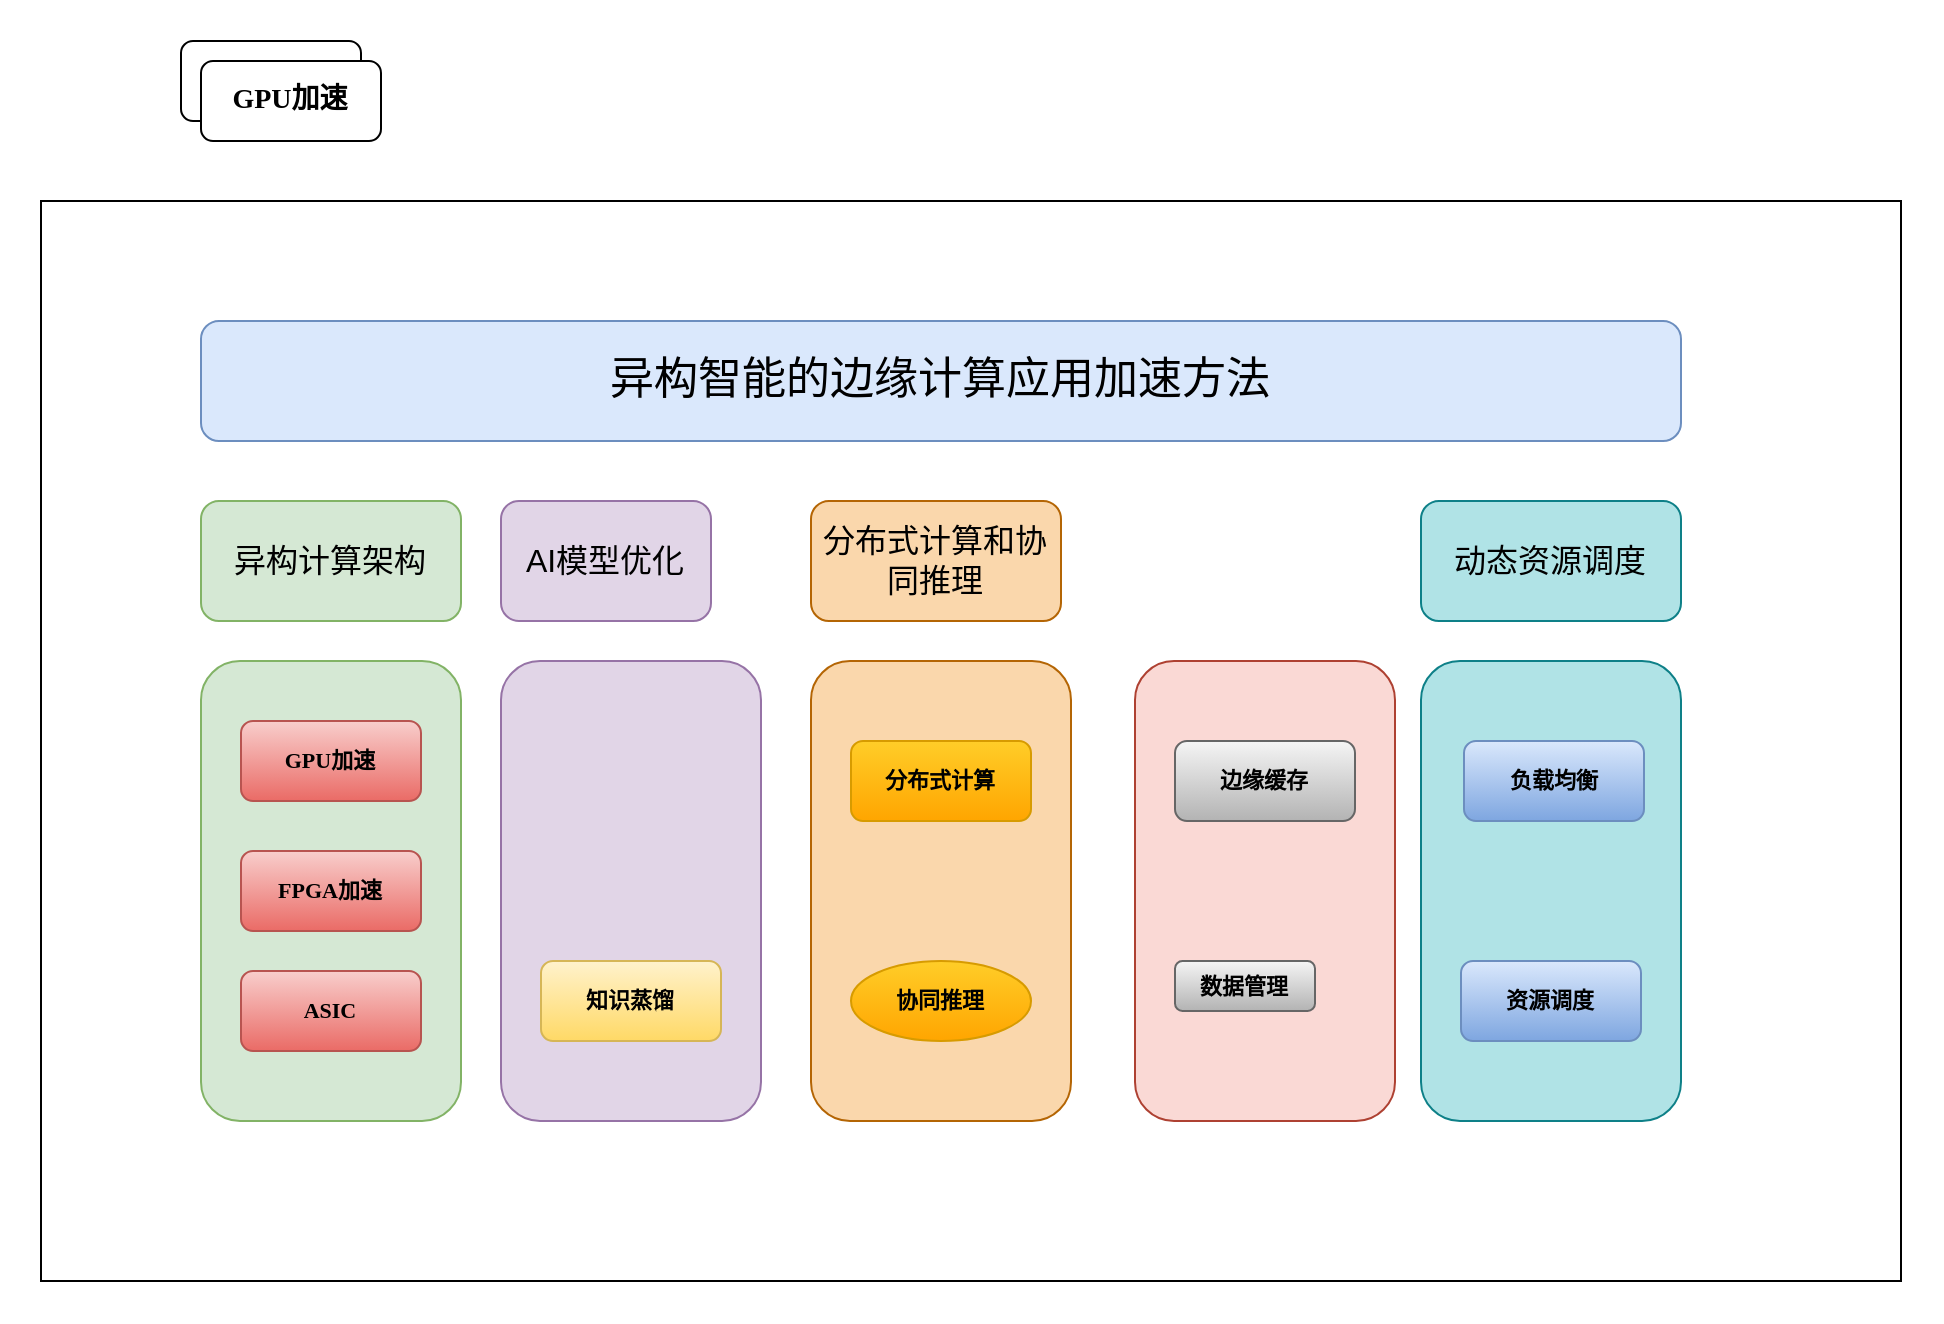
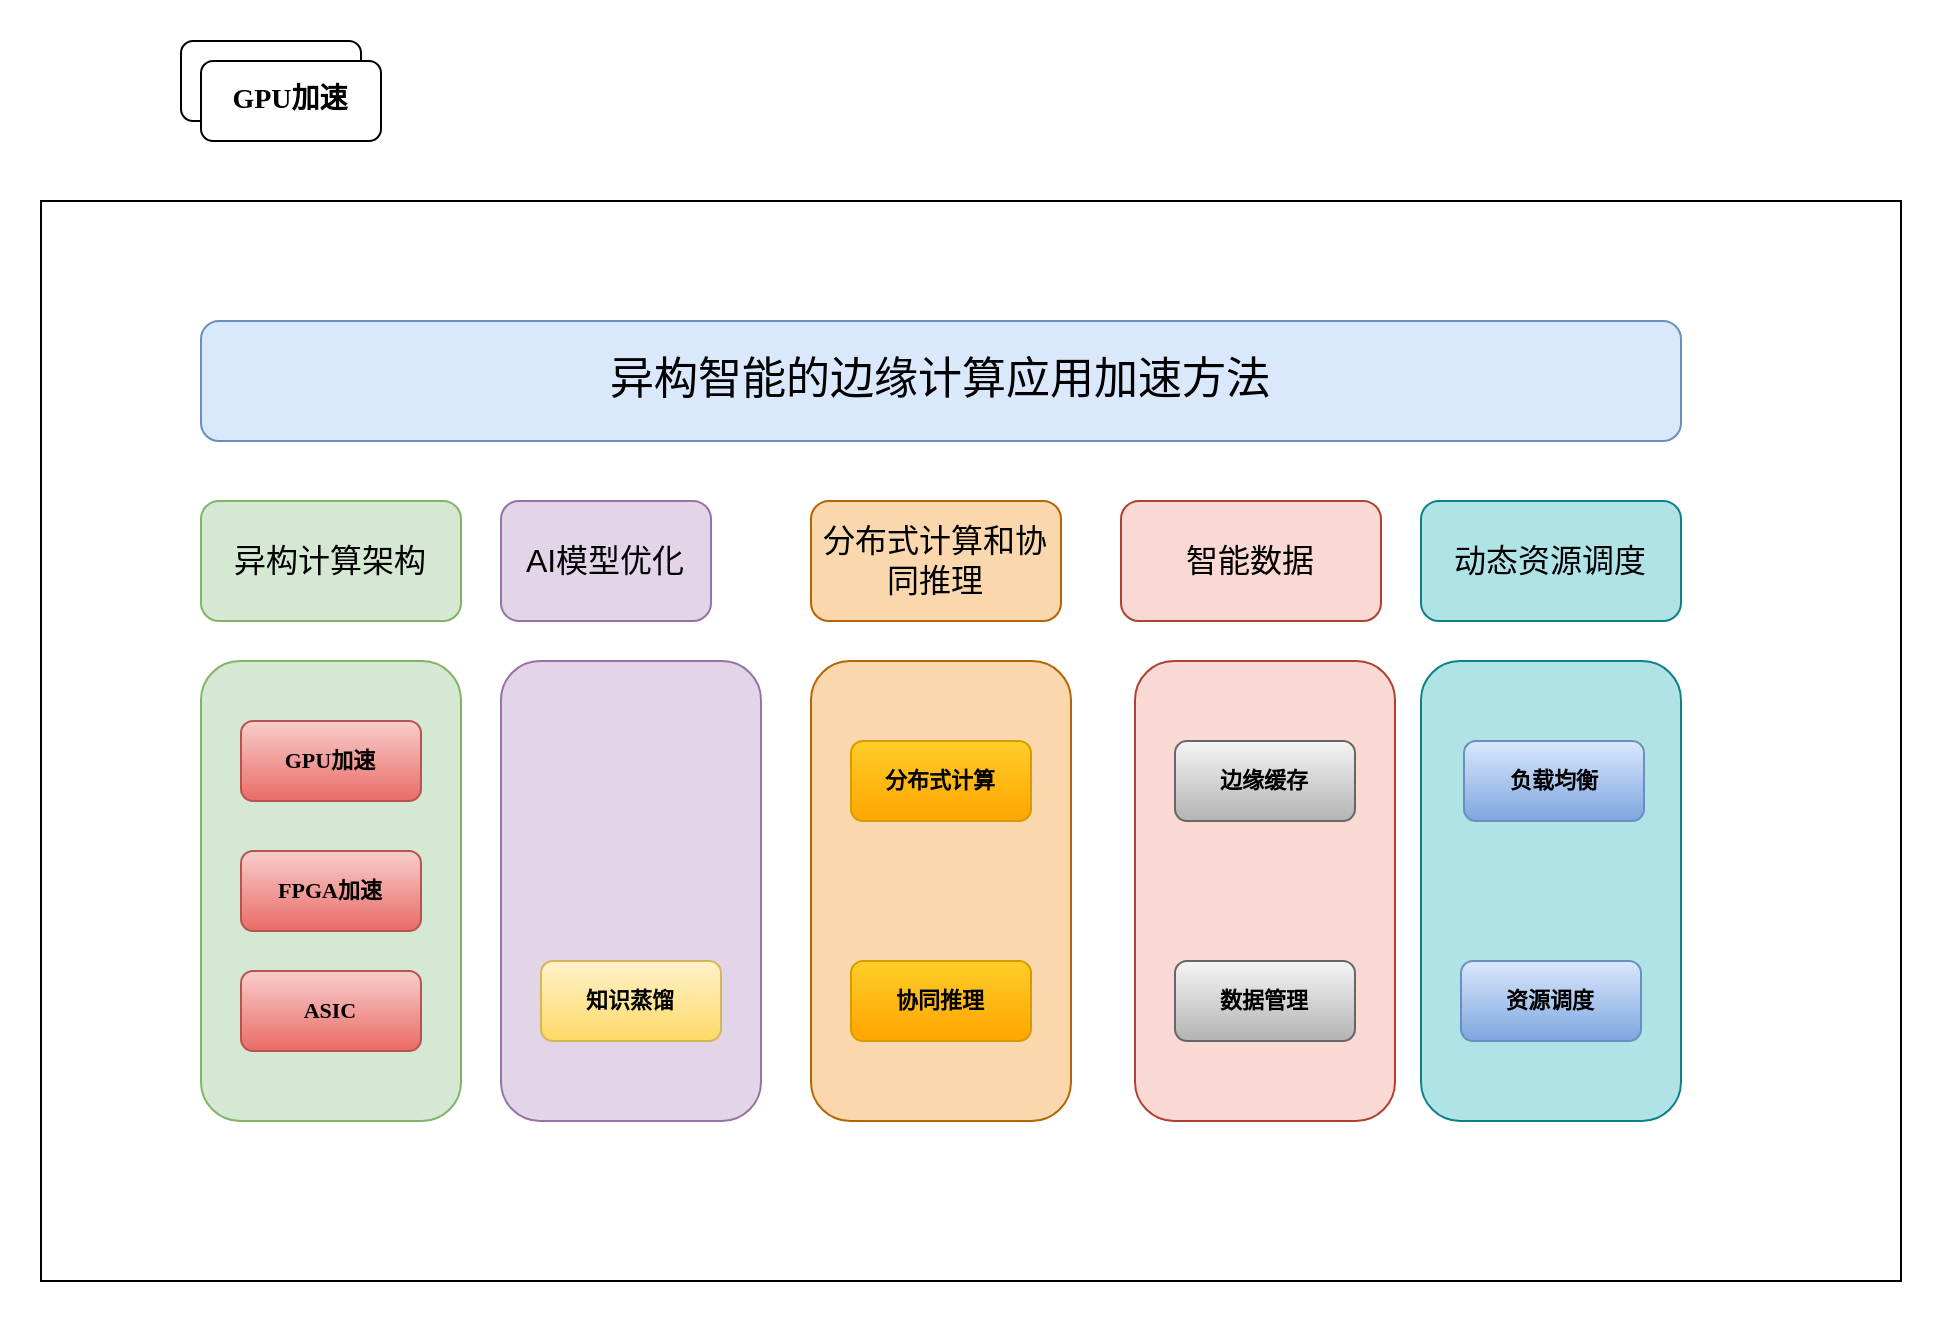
node "智能数据": added
node "数据管理": size 140x50 -> 180x80
node "协同推理": shape ellipse -> rounded rectangle
